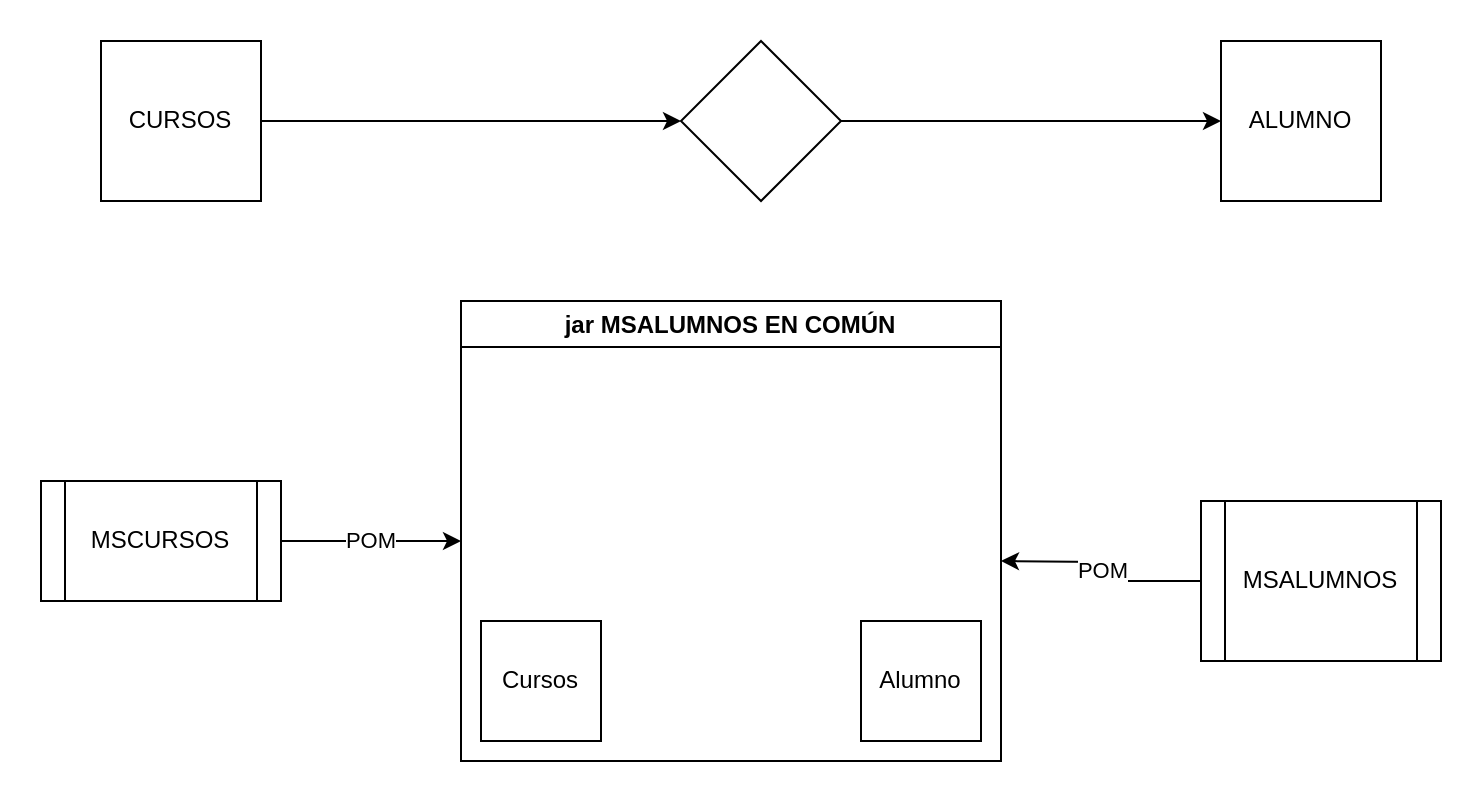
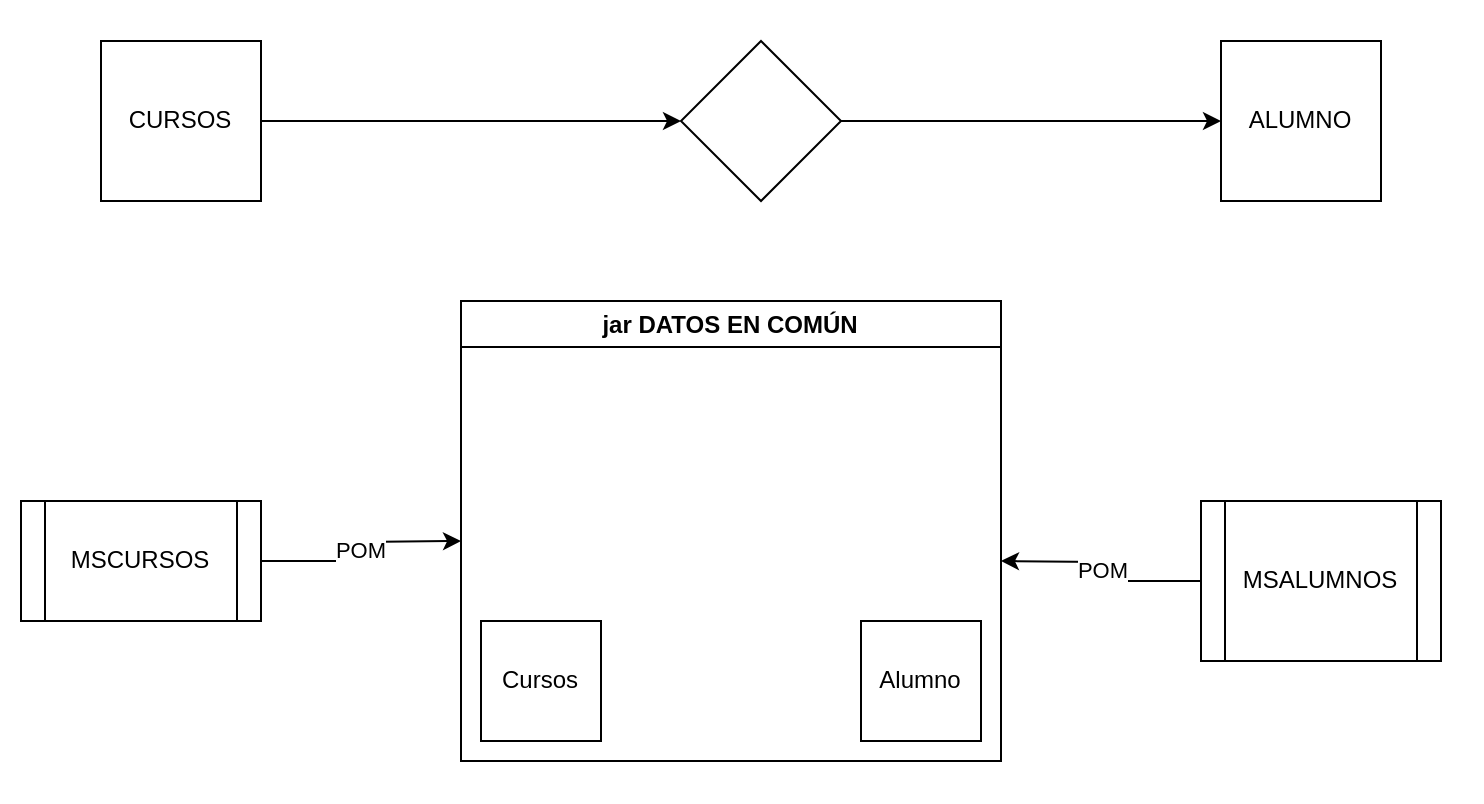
node "jar MSALUMNOS EN COMÚN": label "jar MSALUMNOS EN COMÚN" -> "jar DATOS EN COMÚN"
node "MSCURSOS": moved (161, 541) -> (141, 561)
